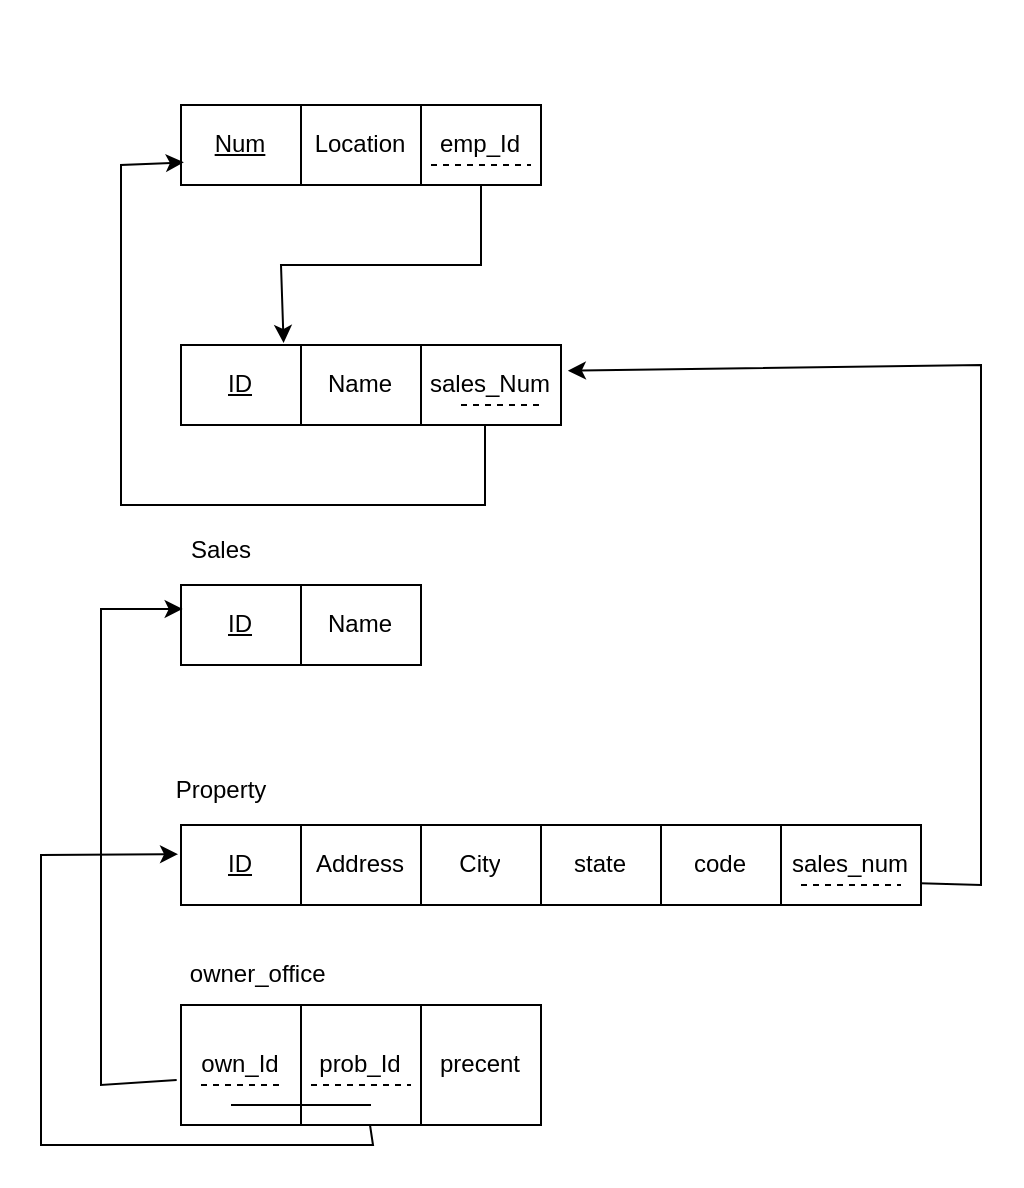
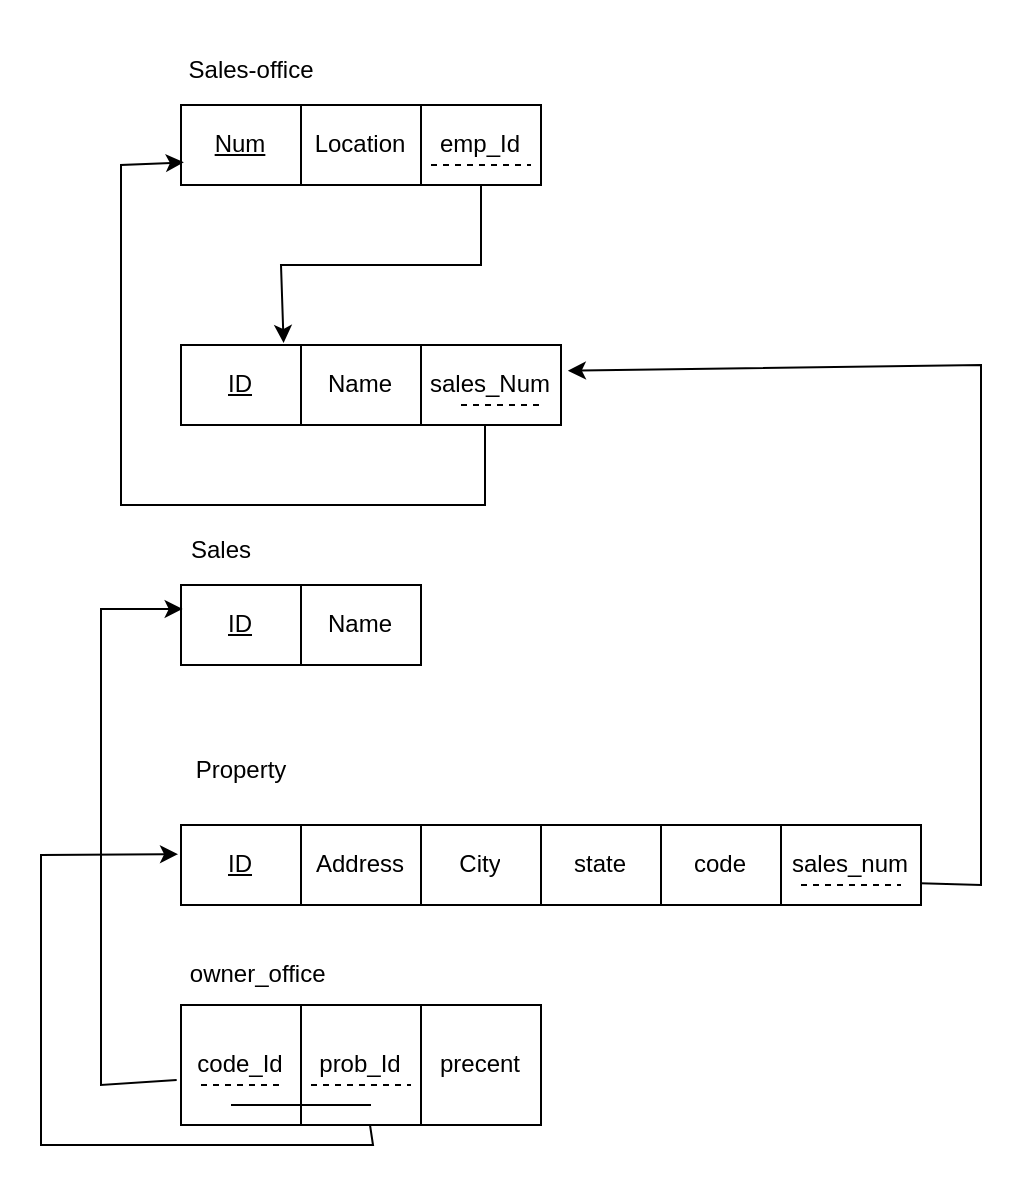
node "Sales-office": added
node "Property": moved (221, 791) -> (241, 771)
node "own_Id": label "own_Id" -> "code_Id"
